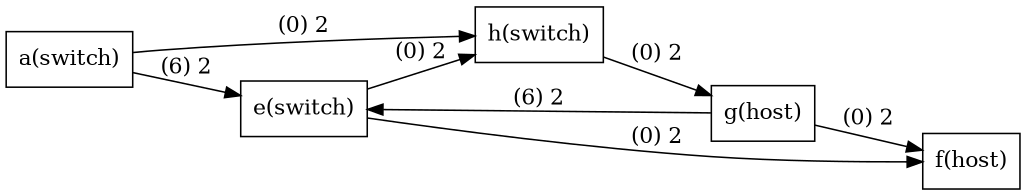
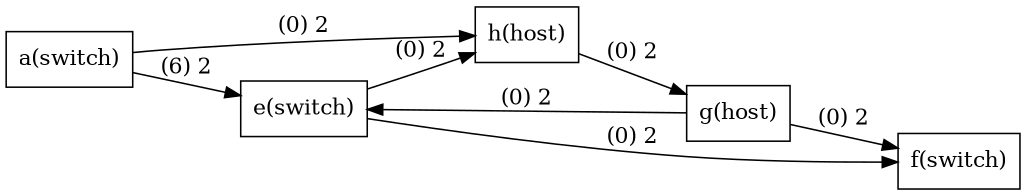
node "h(switch)": label "h(switch)" -> "h(host)"
edge "g(host)" -> "e(switch)": label "(6) 2" -> "(0) 2"
node "f(host)": label "f(host)" -> "f(switch)"
